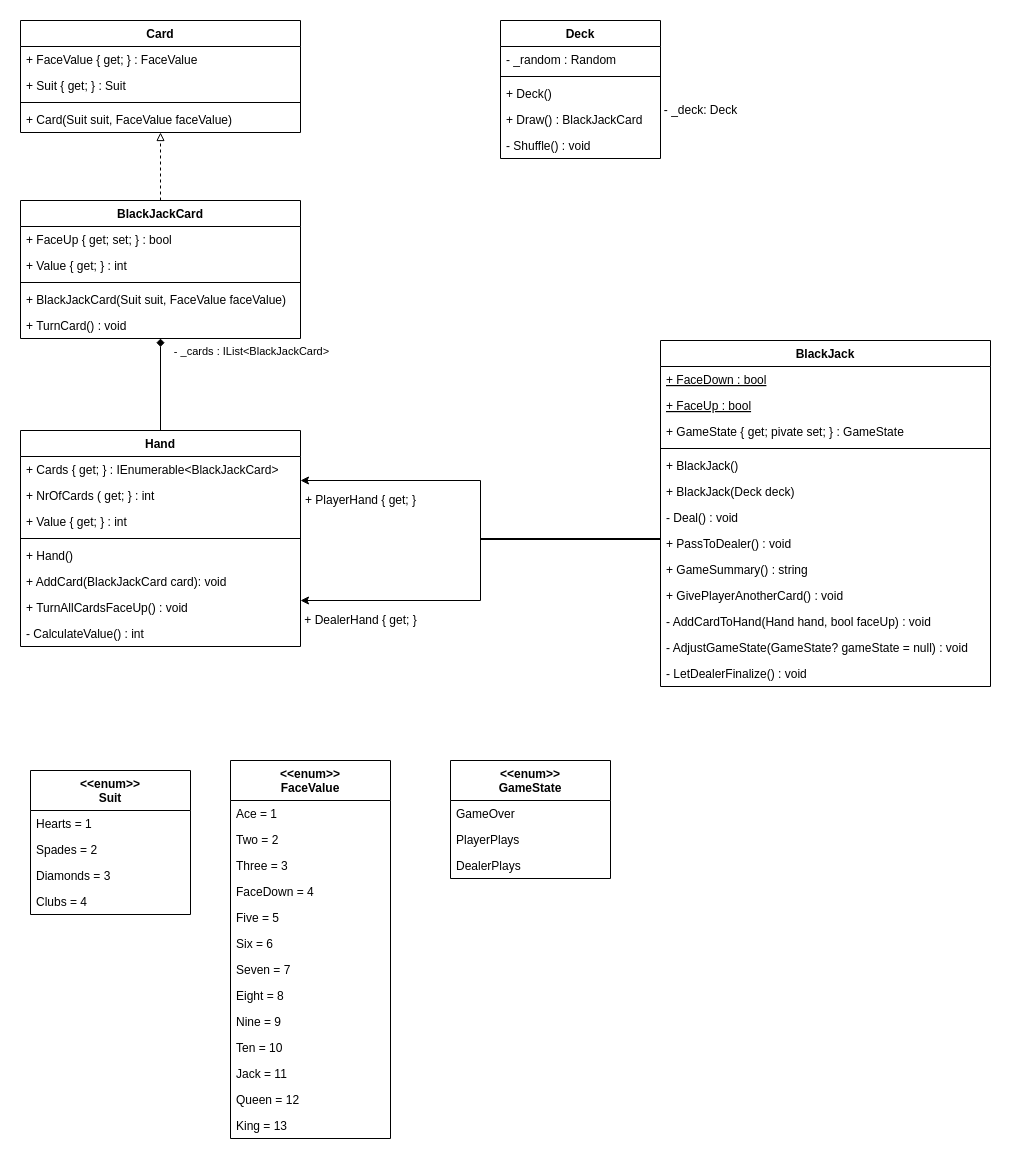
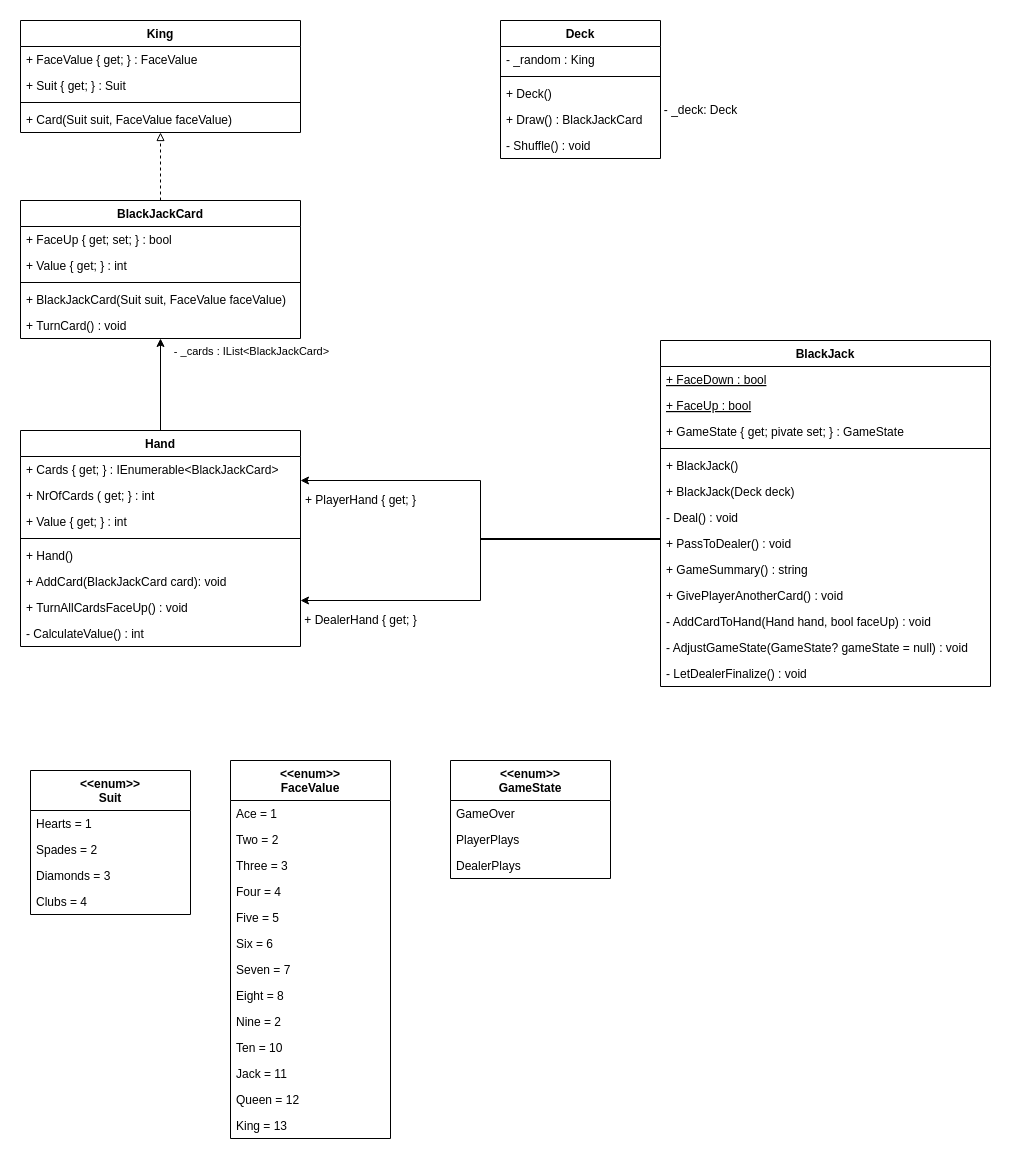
node "Card": label "Card" -> "King"
node "- _random : Random": label "- _random : Random" -> "- _random : King"
edge "Hand" -> "BlackJackCard": arrowhead diamond -> classic
node "FaceDown = 4": label "FaceDown = 4" -> "Four = 4"
node "Nine = 9": label "Nine = 9" -> "Nine = 2"
